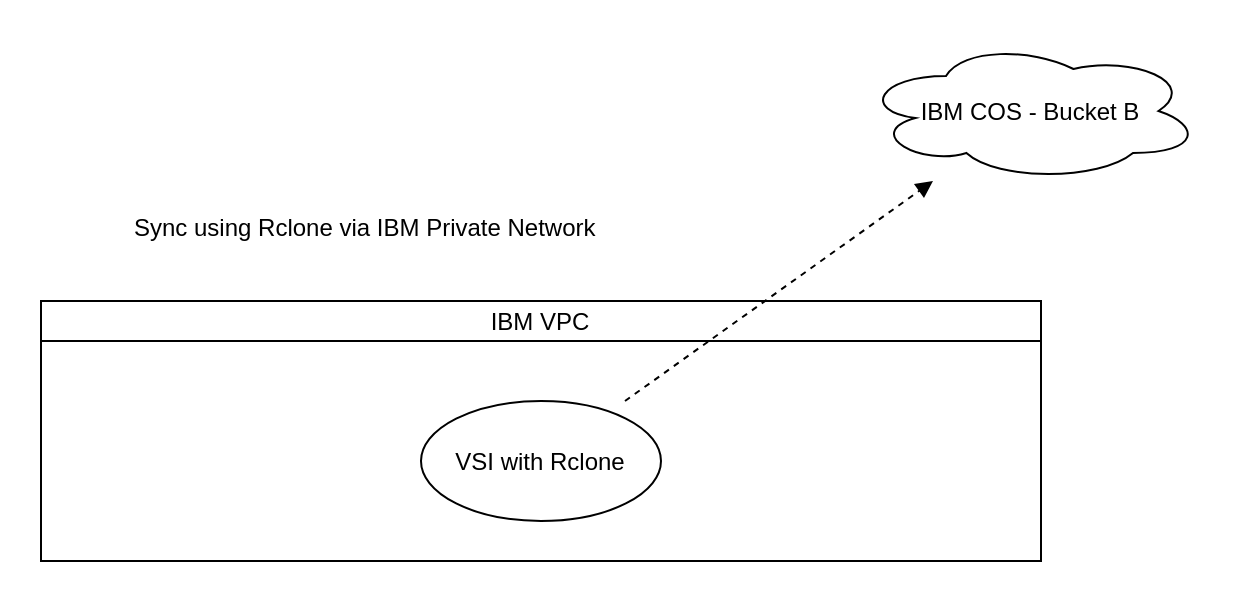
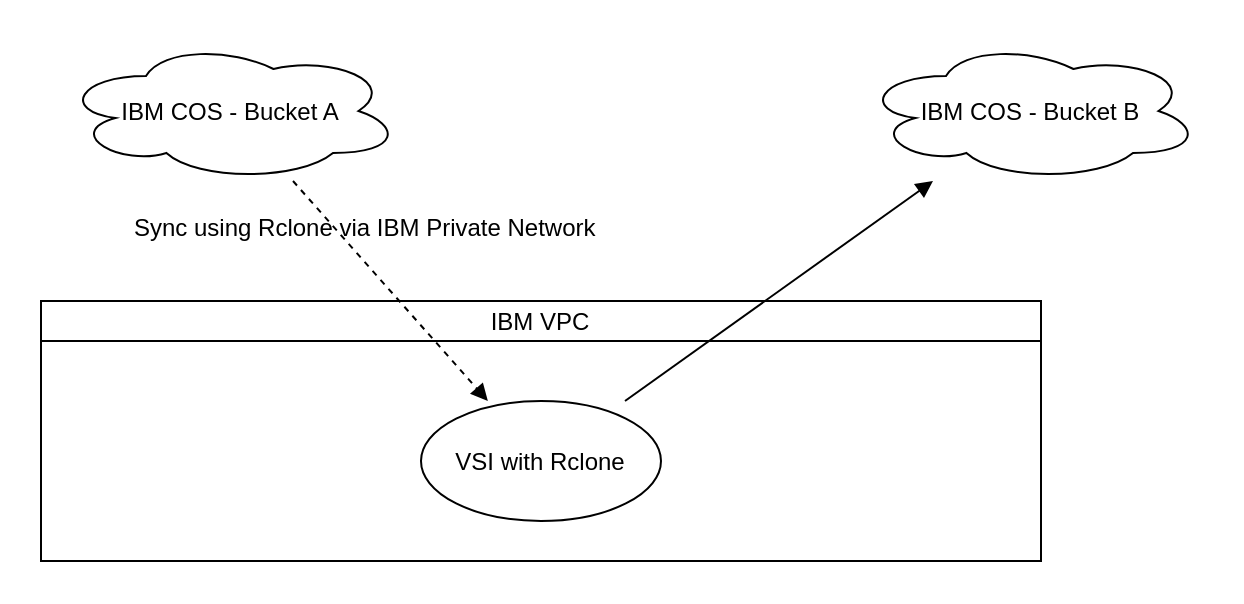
node "IBM COS - Bucket A": added
edge "IBM COS - Bucket A" -> "VSI with Rclone": added
edge "VSI with Rclone" -> "IBM COS - Bucket B": style dashed -> solid
